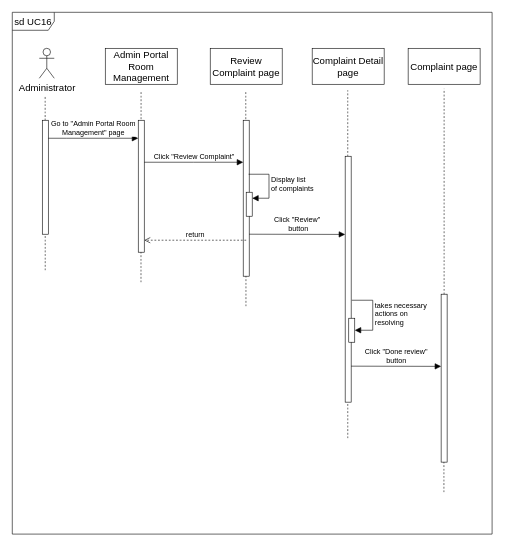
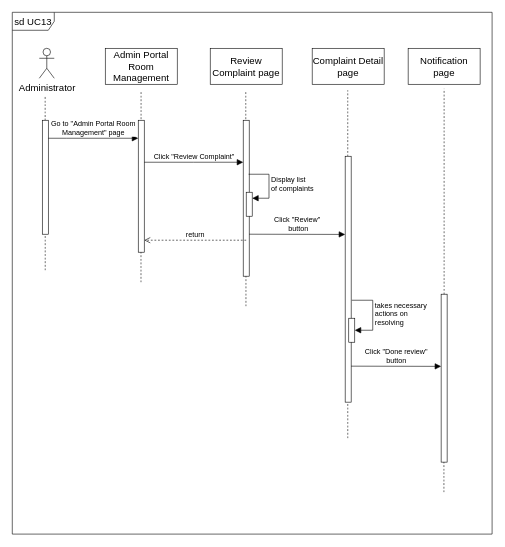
node "sd UC16": label "sd UC16" -> "sd UC13"
node "Complaint page": label "Complaint page" -> "Notification page"
